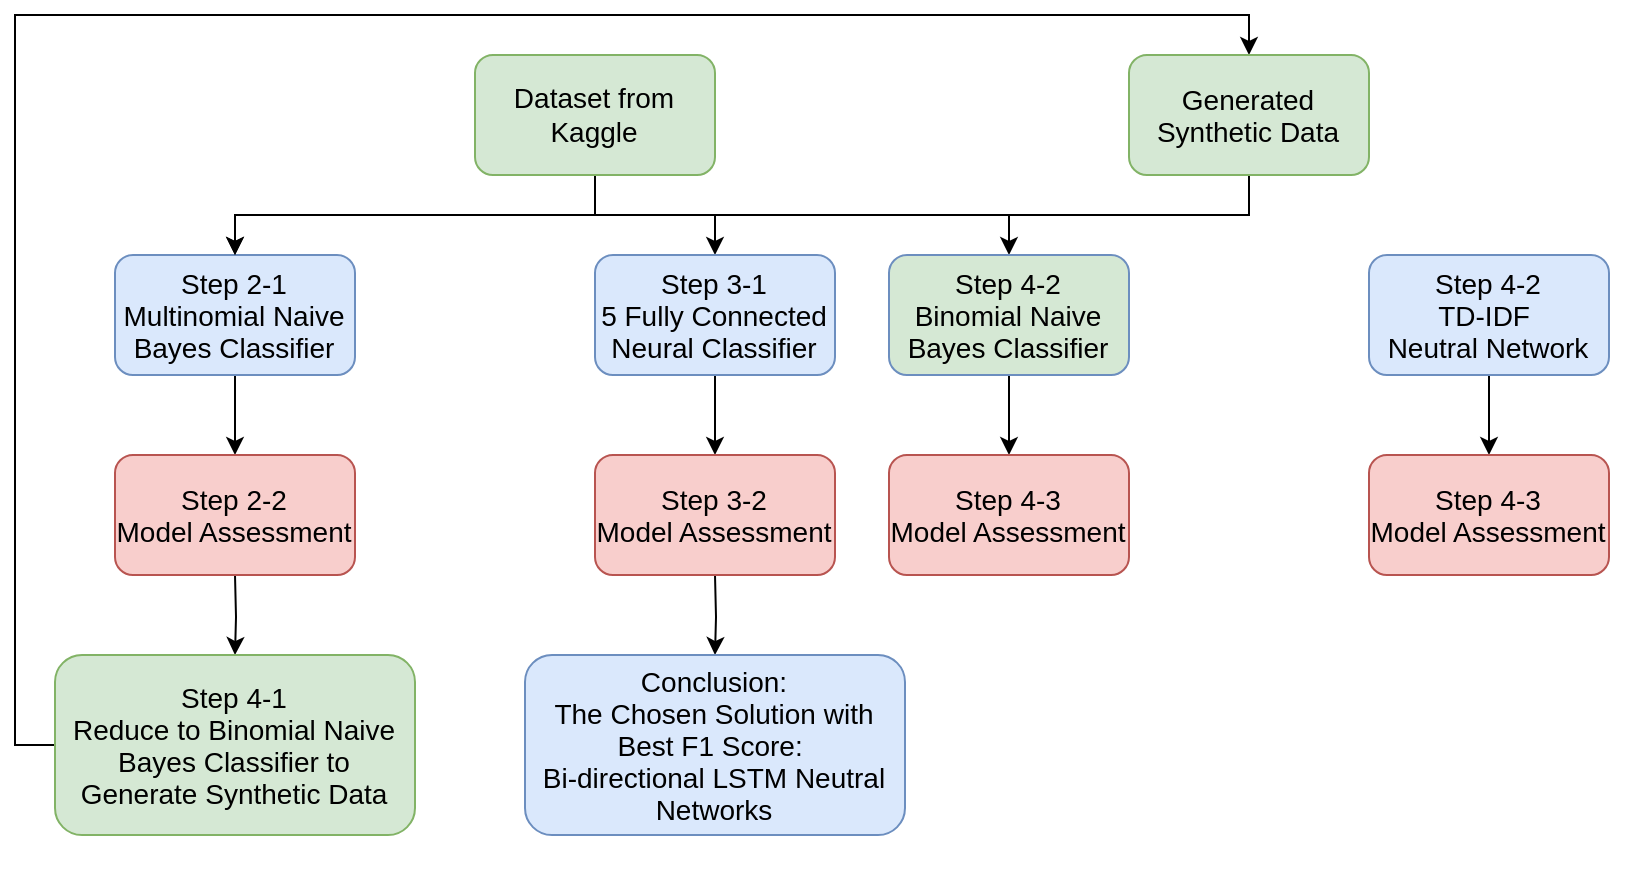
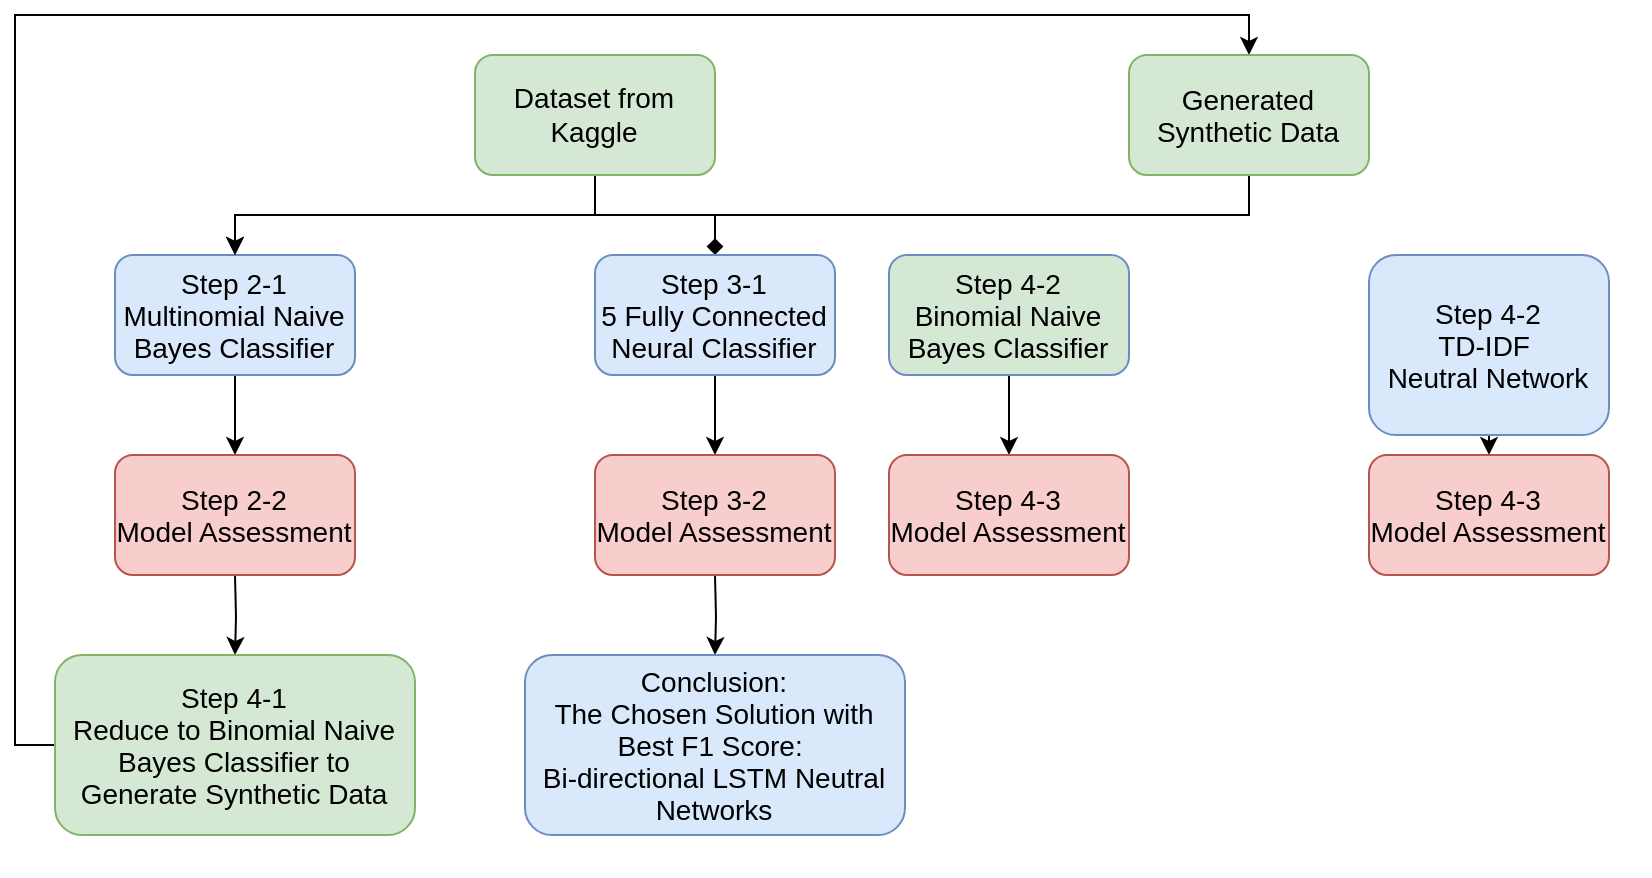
edge "Generated Synthetic Data" -> "Step 4-2 Binomial Naive Bayes Classifier": removed
edge "Dataset from Kaggle" -> "Step 3-1 5 Fully Connected Neural Classifier": arrowhead classic -> diamond
node "Step 4-2 TD-IDF Neutral Network": size 240x120 -> 240x180
